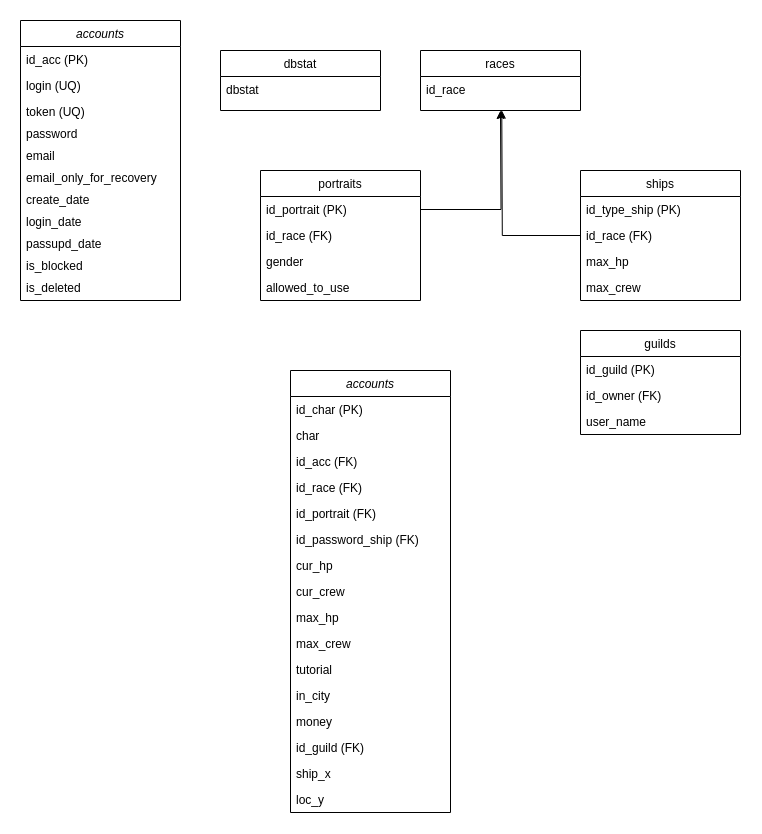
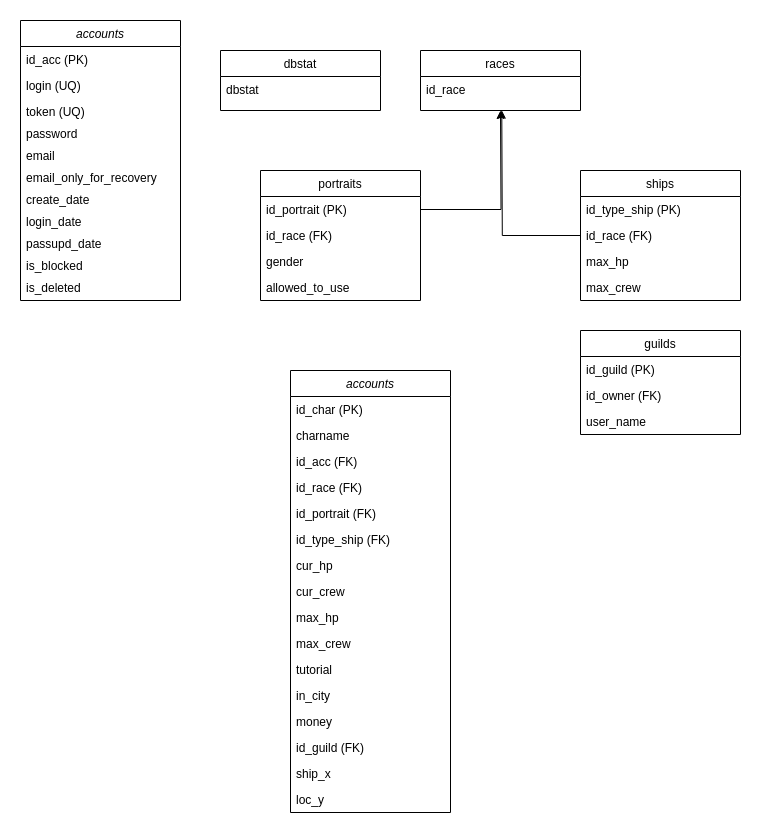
node "char": label "char" -> "charname"
node "id_password_ship (FK)": label "id_password_ship (FK)" -> "id_type_ship (FK)"
